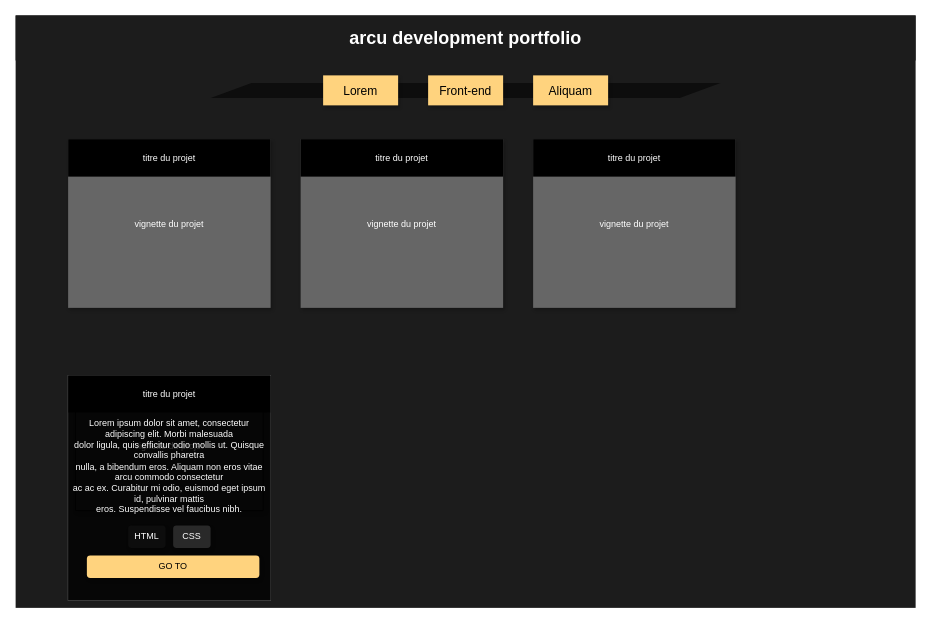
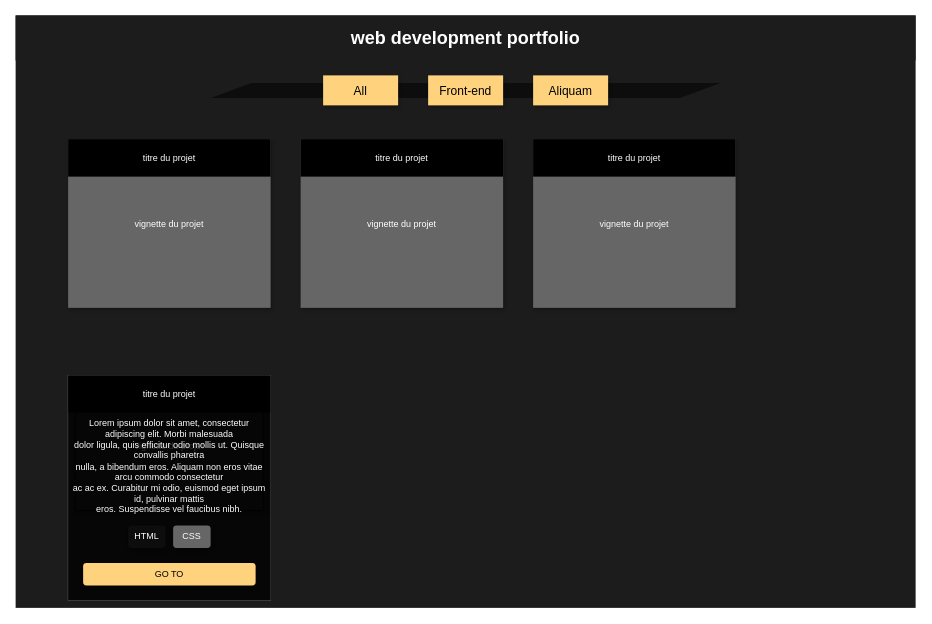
node "arcu development portfolio": label "arcu development portfolio" -> "web development portfolio"
node "Lorem": label "Lorem" -> "All"
node "CSS": fillcolor #292929 -> #666666
node "GO TO": moved (173, 567) -> (169, 574)
